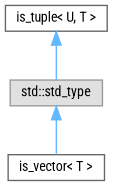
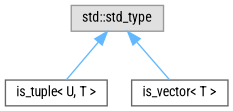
edge "std::std_type" -> "is_tuple< U, T >": reversed
